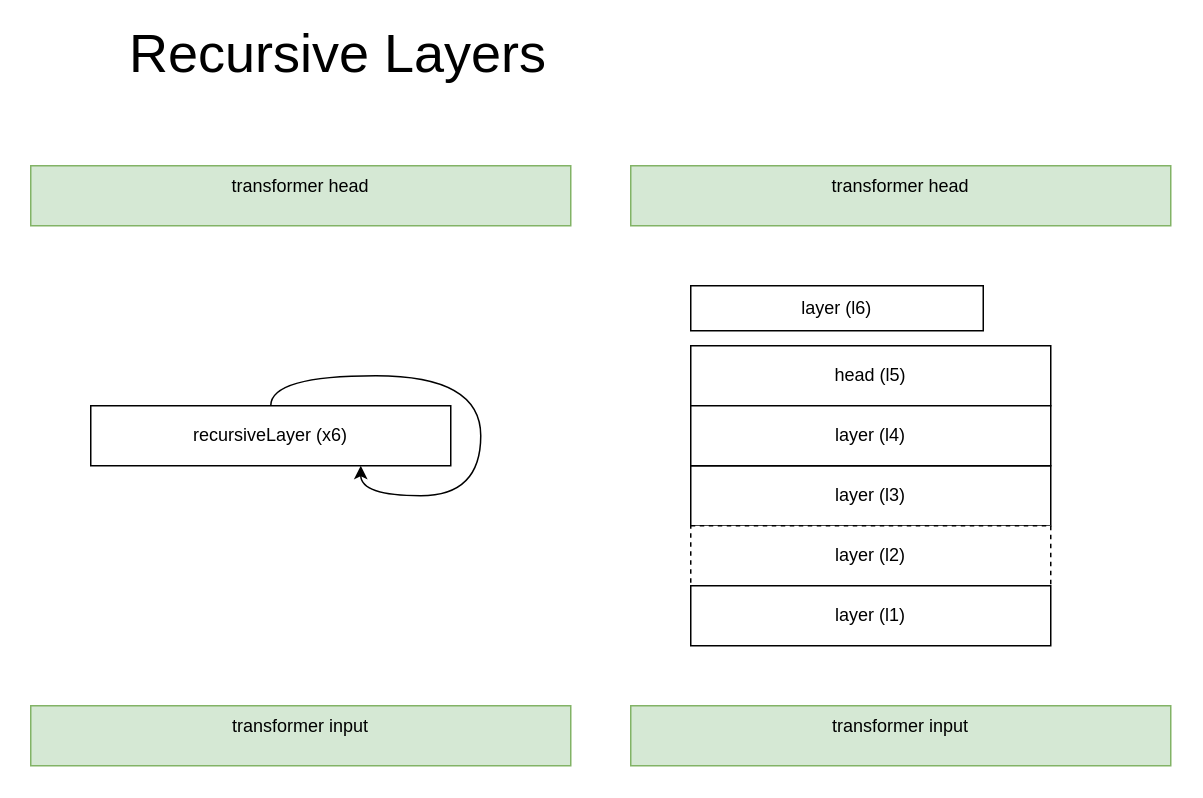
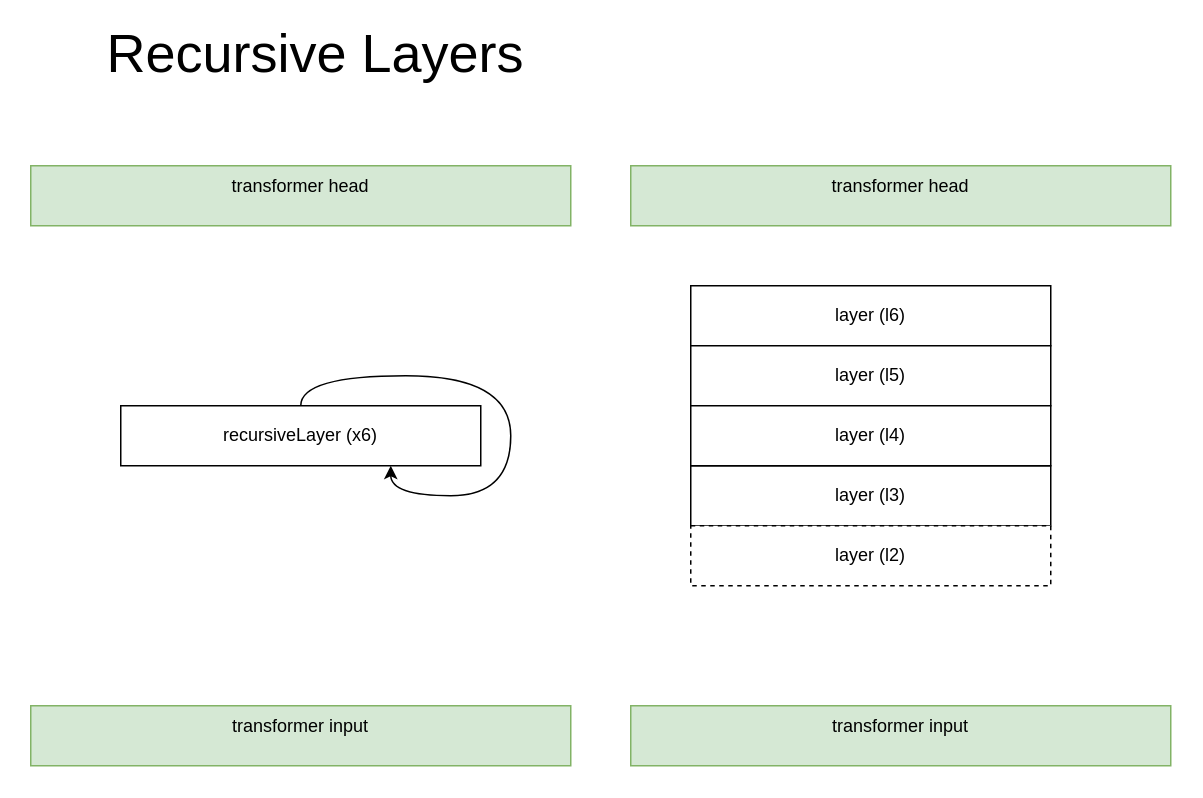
node "Recursive Layers": moved (338, 53) -> (316, 53)
node "layer (l6)": size 293x45 -> 360x60
node "head (l5)": label "head (l5)" -> "layer (l5)"
node "recursiveLayer (x6)": moved (271, 436) -> (301, 436)
node "layer (l1)": removed
